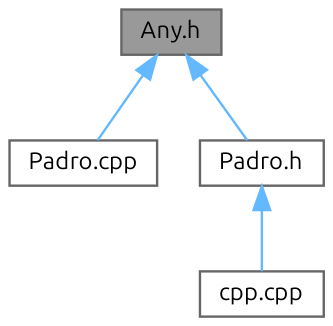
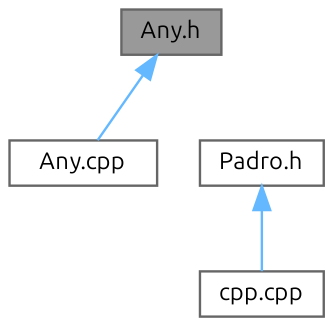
edge "Padro.h" -> "Any.h": removed
node "Padro.cpp": label "Padro.cpp" -> "Any.cpp"
